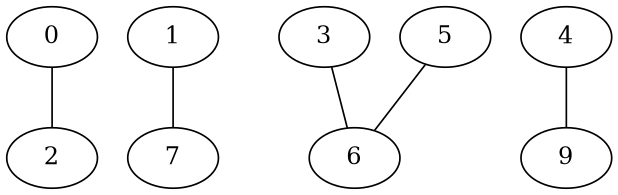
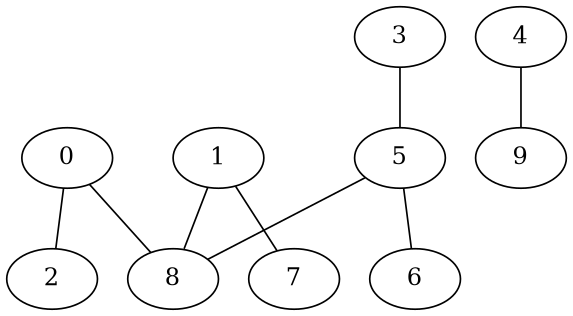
edge "3" -- "6": now "3" -- "5"
node "8": added
